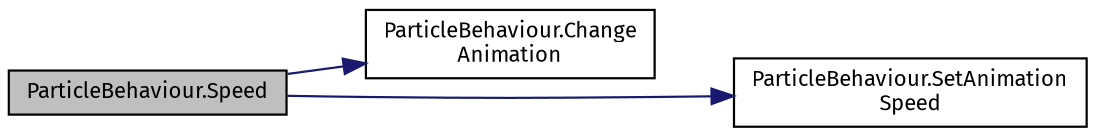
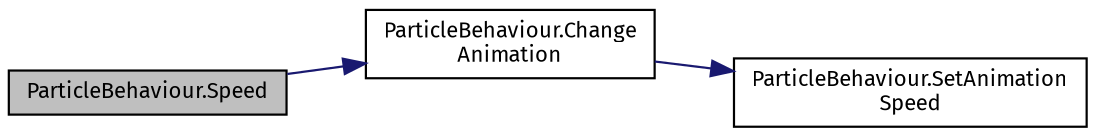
edge "ParticleBehaviour.Speed" -> "ParticleBehaviour.SetAnimation Speed": now "ParticleBehaviour.Change Animation" -> "ParticleBehaviour.SetAnimation Speed"
